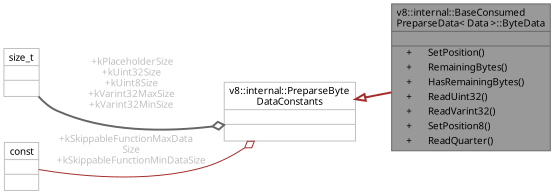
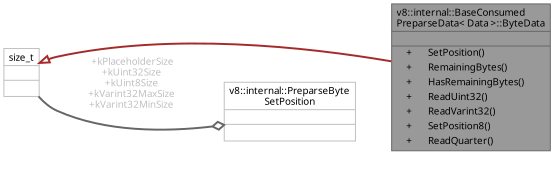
edge "v8::internal::BaseConsumed" -> "v8::internal::PreparseByte": now "v8::internal::BaseConsumed" -> "size_t"
node "v8::internal::PreparseByte": text "DataConstants" -> "SetPosition"
node "const": removed
